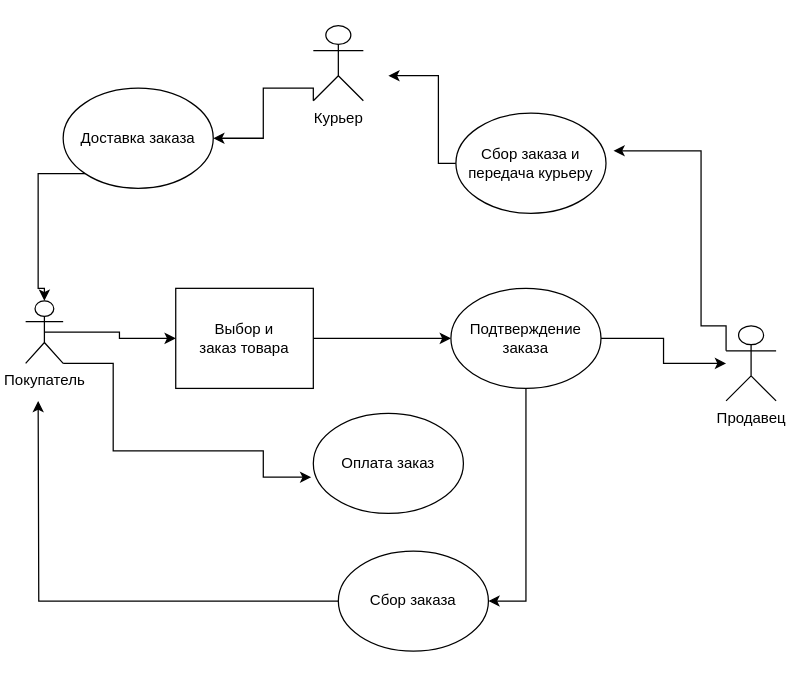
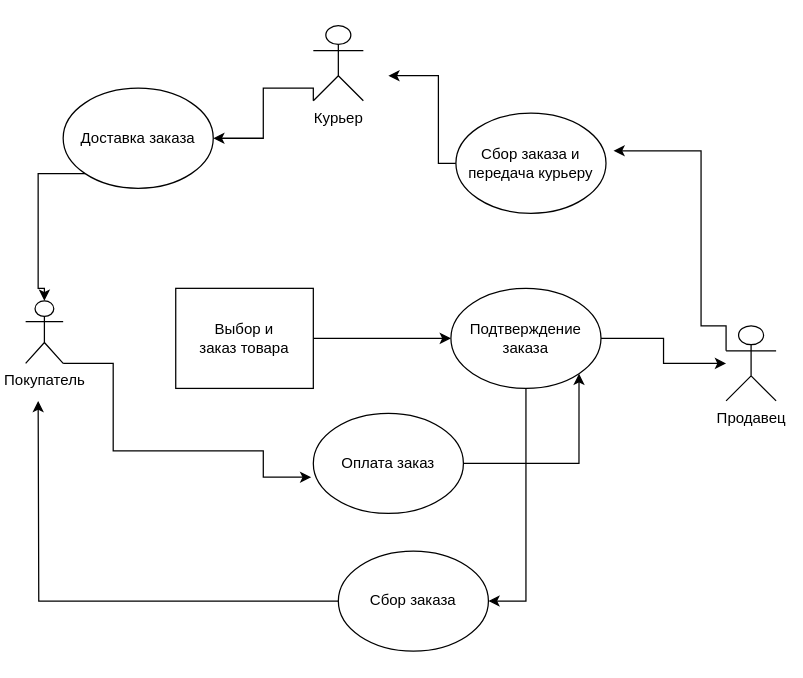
edge "Покупатель" -> "Выбор и заказ товара": removed
edge "Оплата заказ" -> "Подтверждение заказа": added
